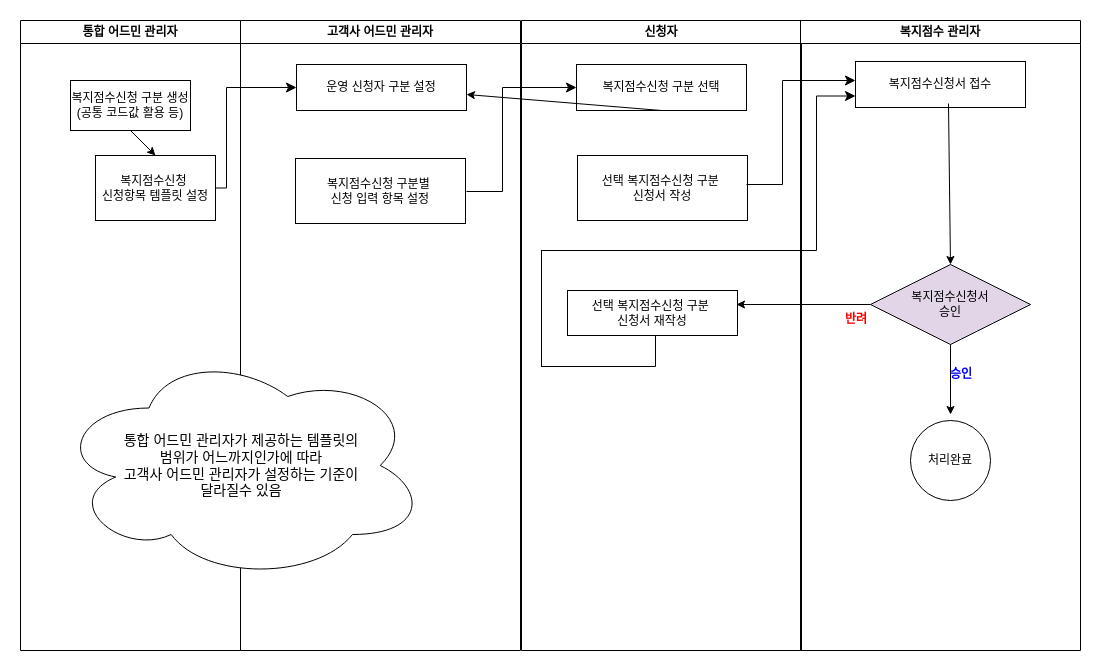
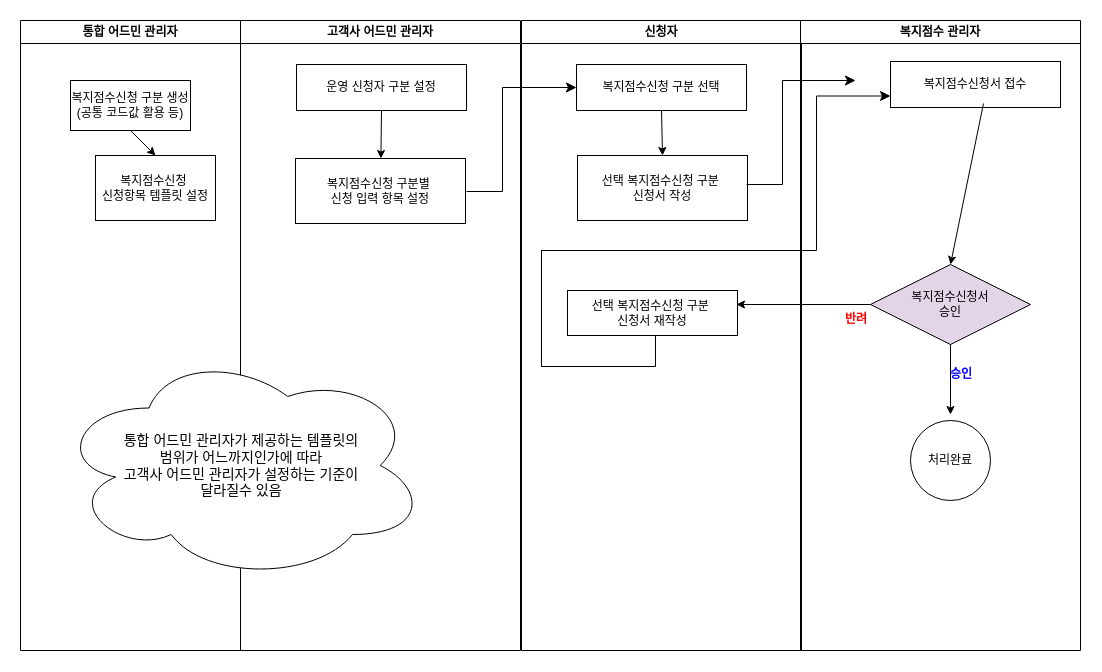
node "복지점수신청서 접수": moved (941, 85) -> (976, 85)
edge "복지점수신청 구분 선택" -> "운영 신청자 구분 설정": now "복지점수신청 구분 선택" -> "선택 복지점수신청 구분 신청서 작성"
edge "복지점수신청 신청항목 템플릿 설정" -> "운영 신청자 구분 설정": removed
edge "운영 신청자 구분 설정" -> "복지점수신청 구분별 신청 입력 항목 설정": added
